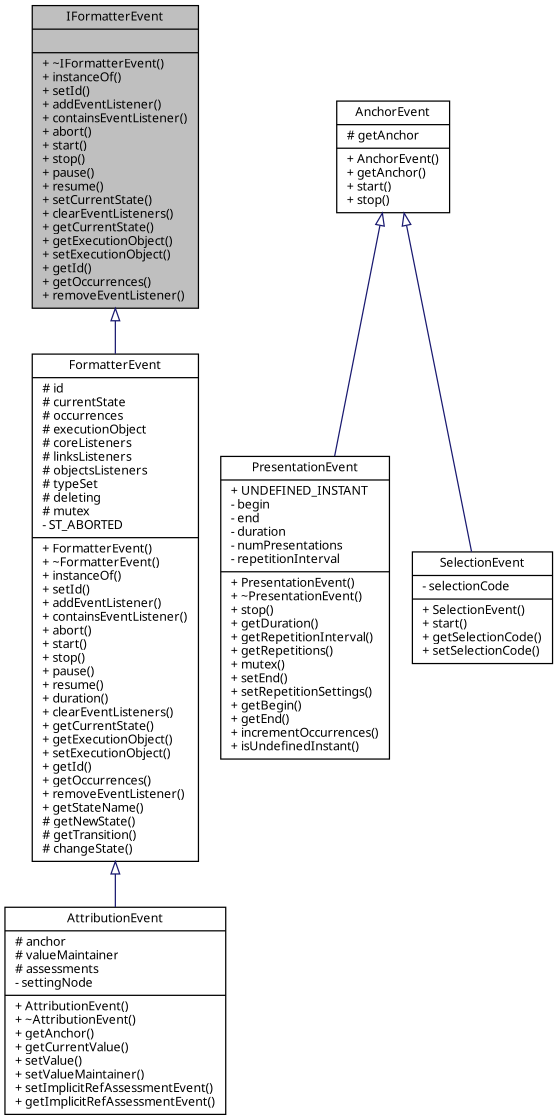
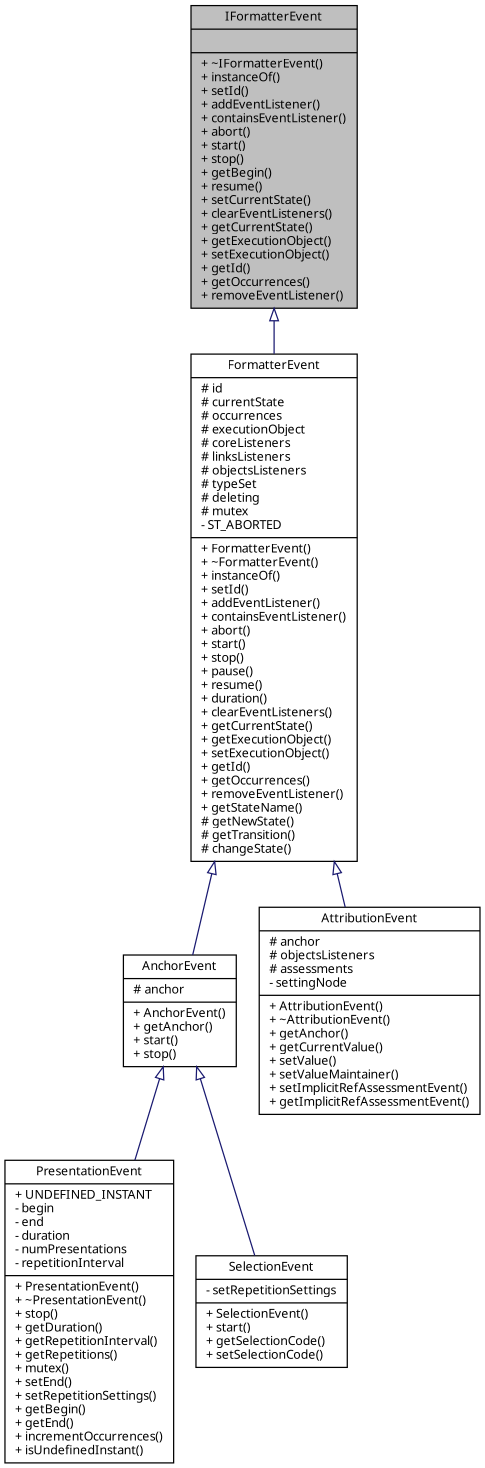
node "AnchorEvent": text "# getAnchor" -> "# anchor"
node "IFormatterEvent": text "+ pause()" -> "+ getBegin()"
node "SelectionEvent": text "- selectionCode" -> "- setRepetitionSettings"
edge "AnchorEvent" -> "FormatterEvent": added
node "AttributionEvent": text "# valueMaintainer" -> "# objectsListeners"
